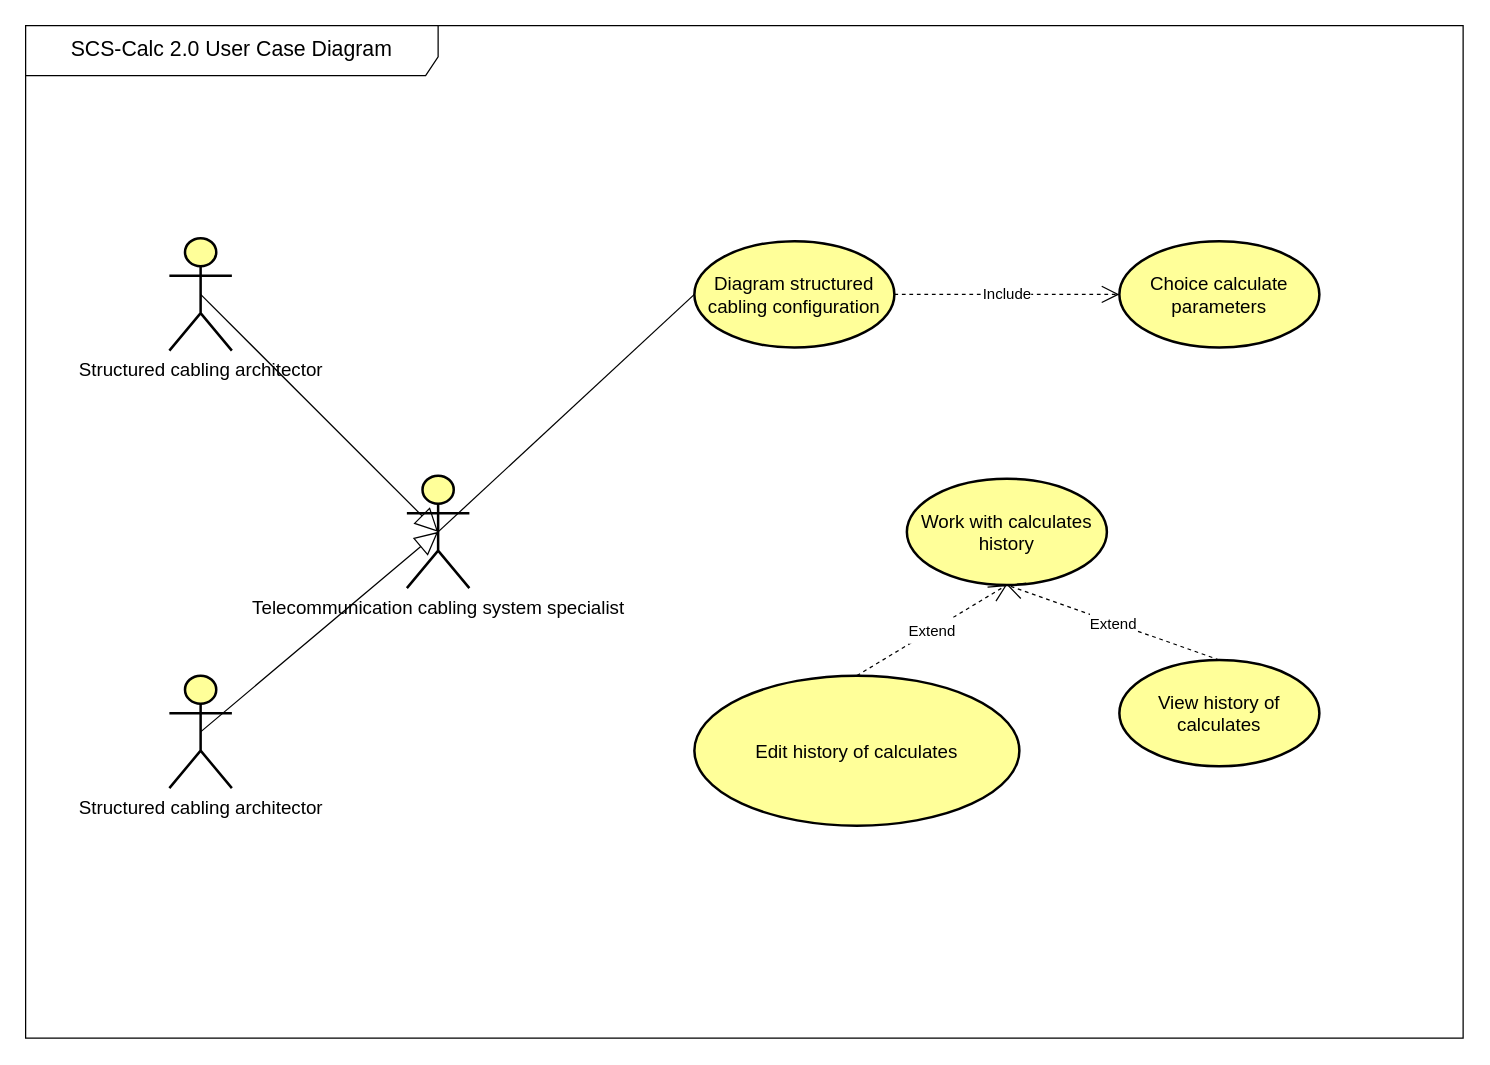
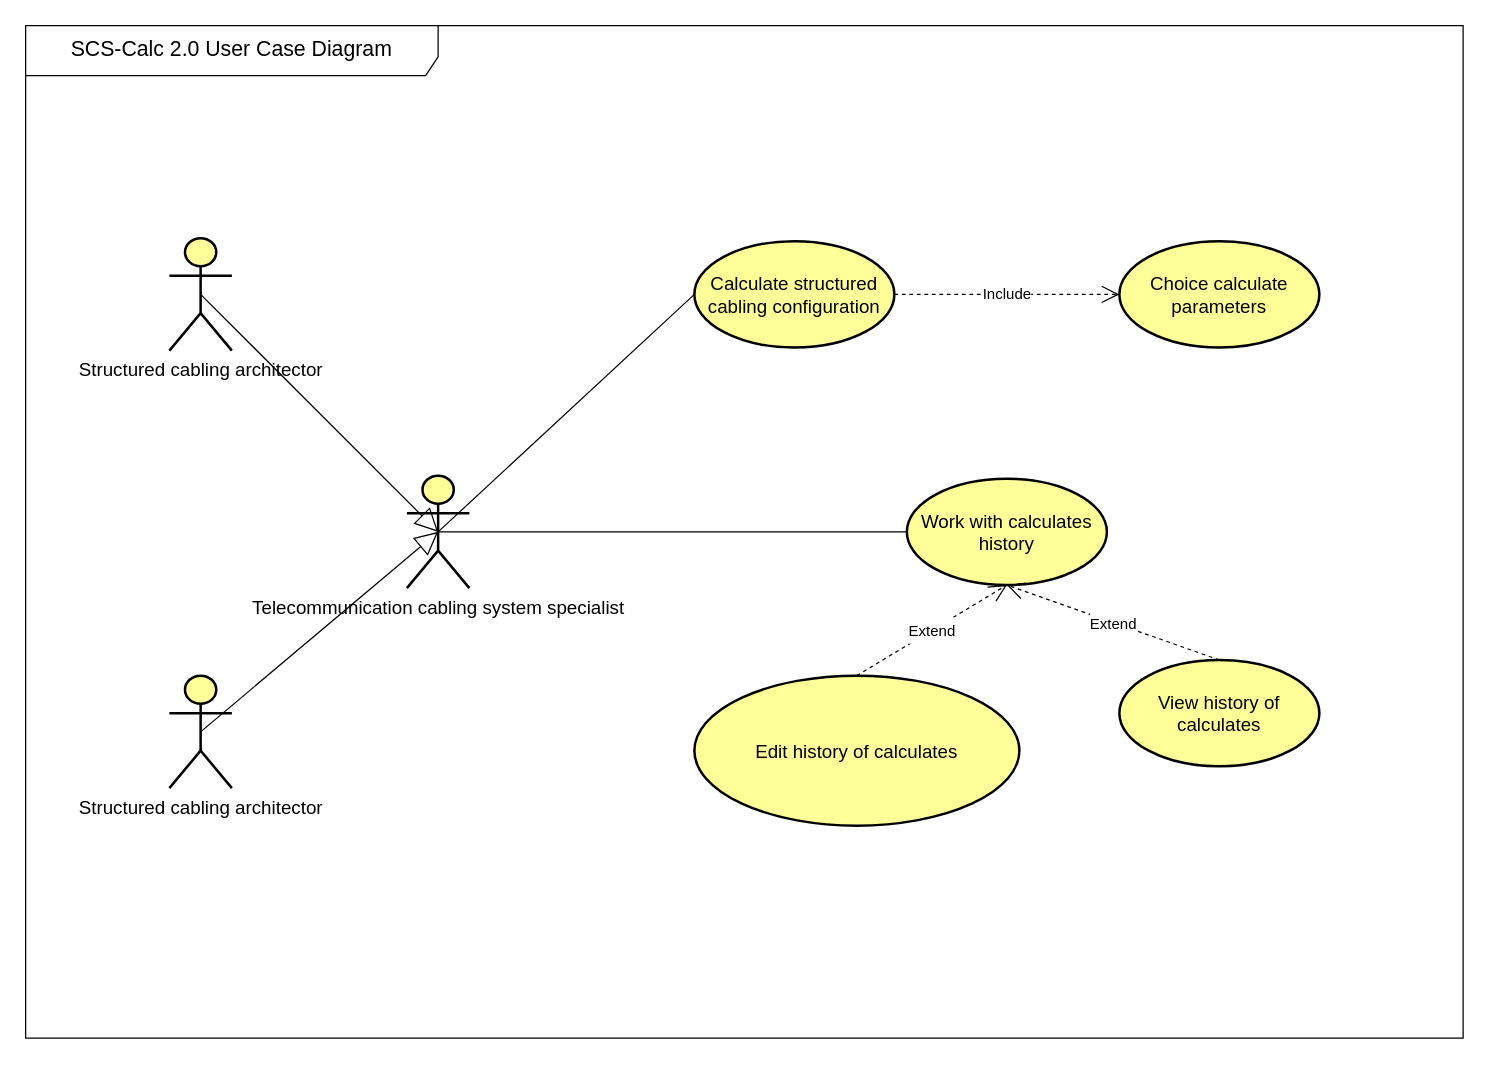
node "Diagram structured cabling configuration": label "Diagram structured cabling configuration" -> "Calculate structured cabling configuration"
edge "Telecommunication cabling system specialist" -- "Work with calculates history": added
